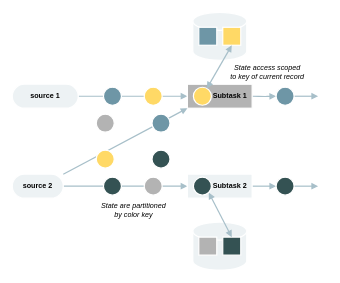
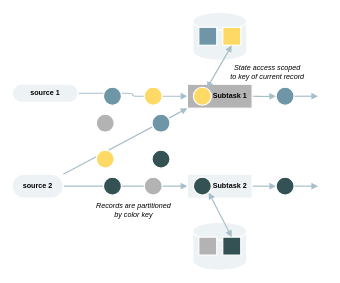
node "source 1": size 66x24 -> 66x18
node "State are partitioned by color key": label "State are partitioned by color key" -> "Records are partitioned by color key"
